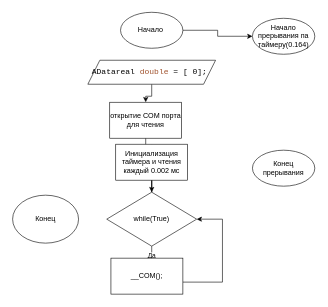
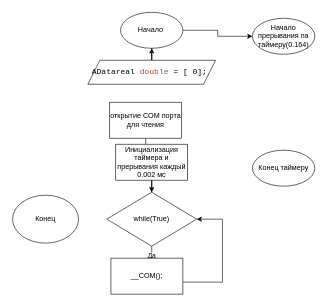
edge "ADatareal double = [ 0];" -> "открытие COM порта для чтения": now "ADatareal double = [ 0];" -> "Начало"
node "Инициализация таймера и чтения каждый 0.002 мс": label "Инициализация таймера и чтения каждый 0.002 мс" -> "Инициализация таймера и прерывания каждый 0.002 мс"
node "Конец прерывания": label "Конец прерывания" -> "Конец таймеру"
